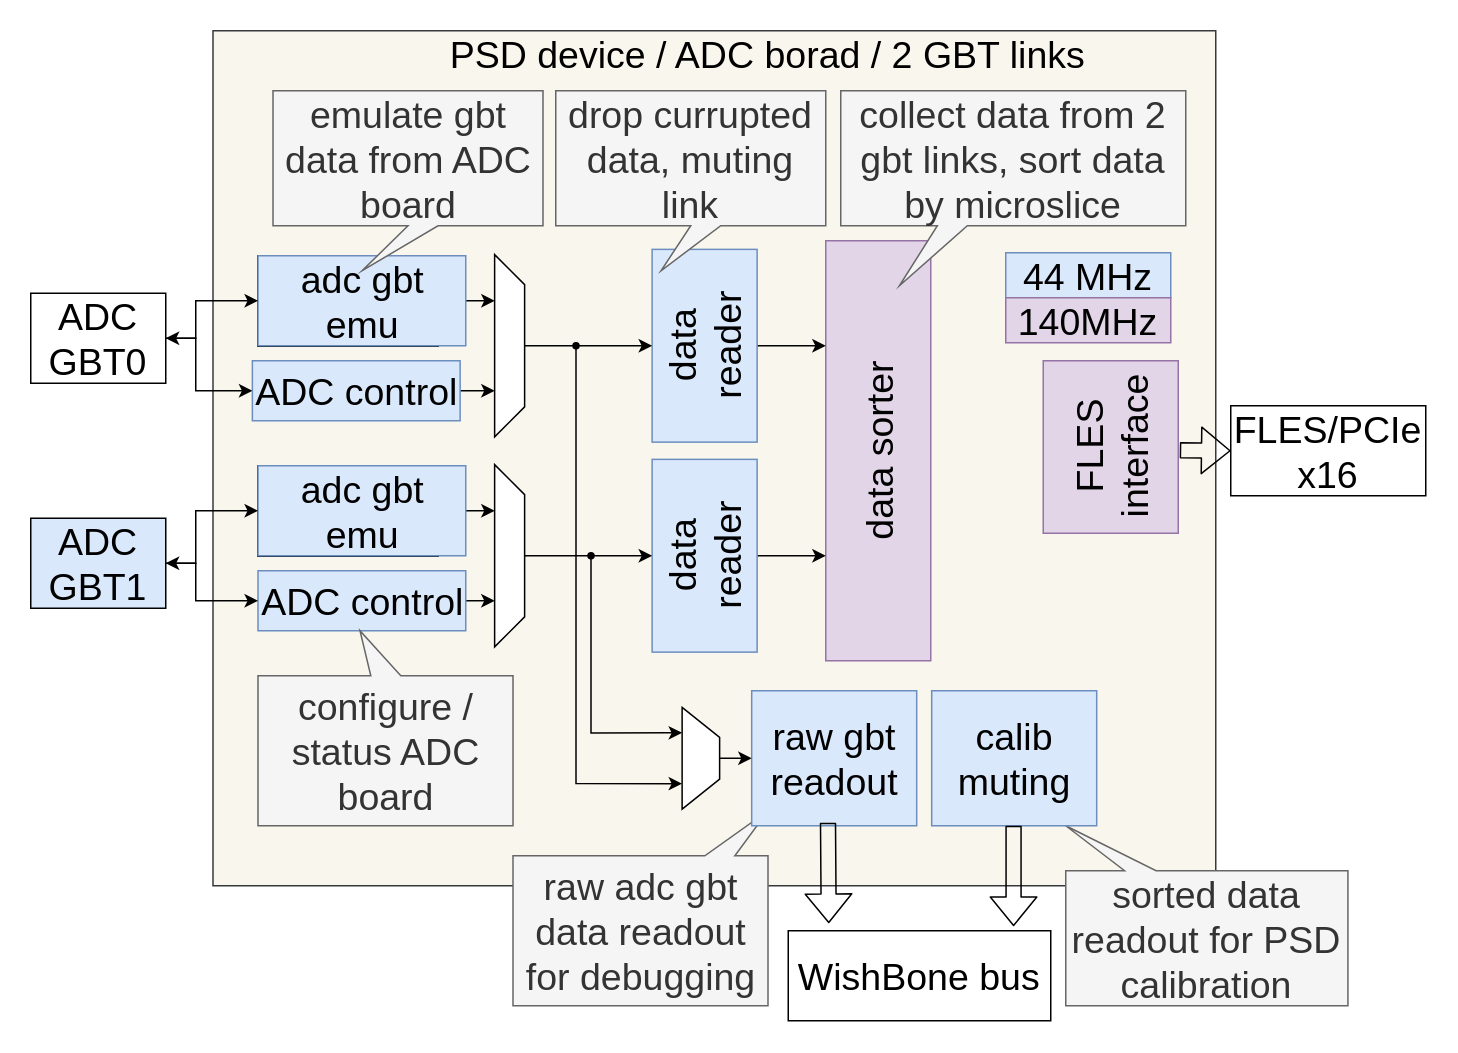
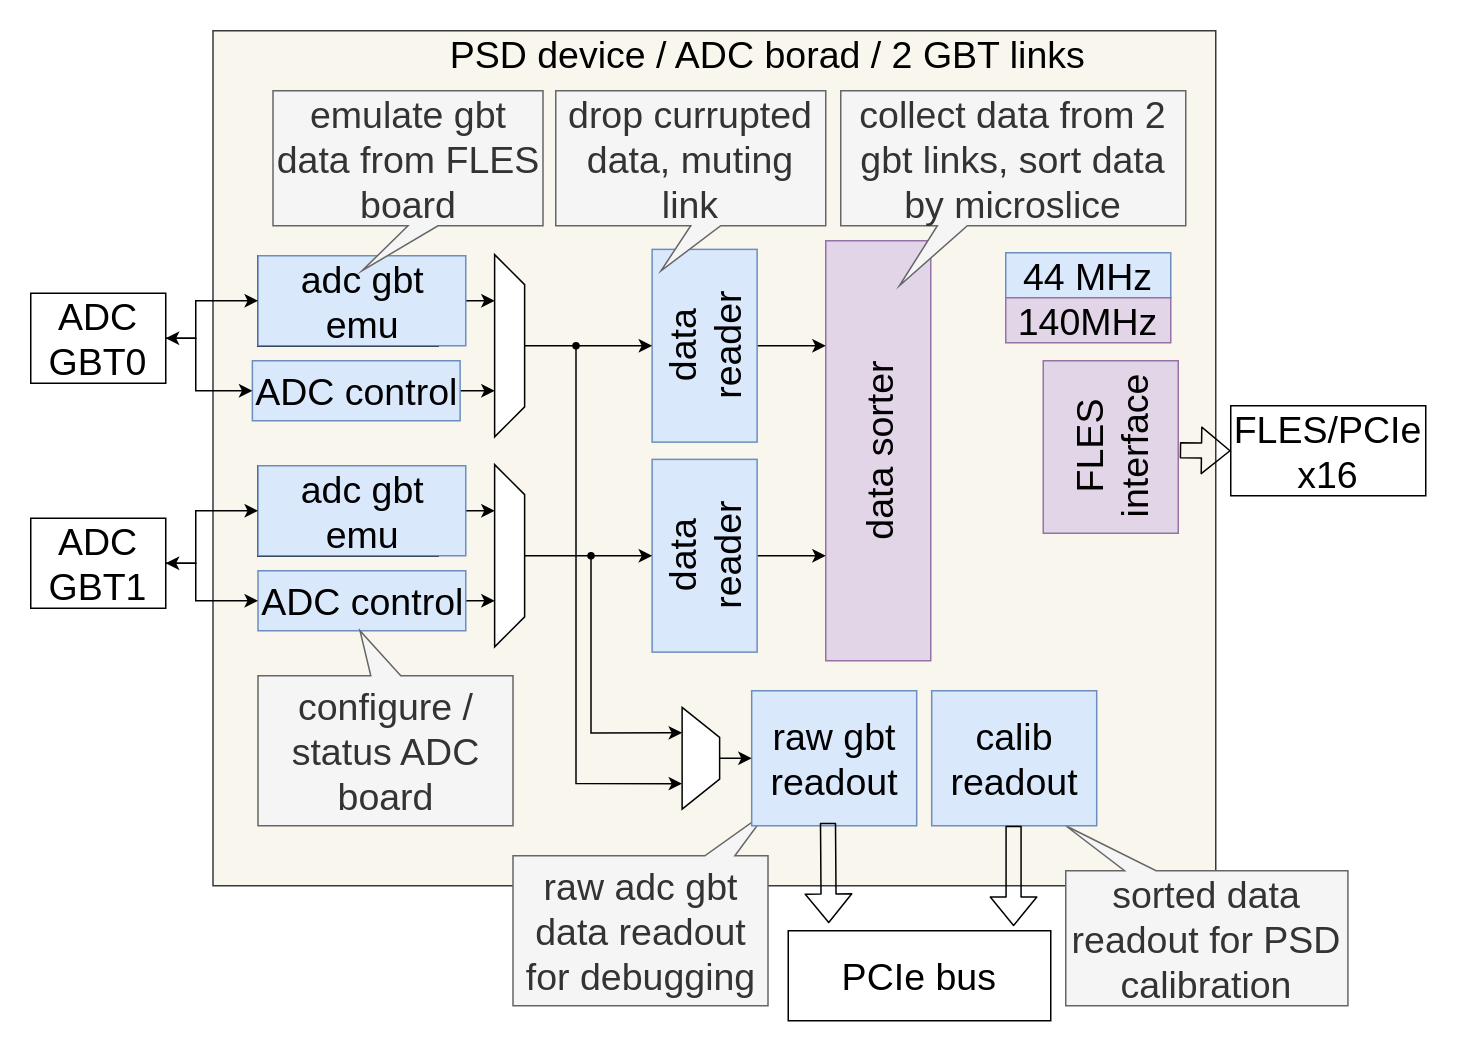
node "emulate gbt data from ADC board": label "emulate gbt data from ADC board" -> "emulate gbt data from FLES board"
node "ADC GBT1": fillcolor #dae8fc -> #ffffff
node "calib muting": label "calib muting" -> "calib readout"
node "WishBone bus": label "WishBone bus" -> "PCIe bus"
